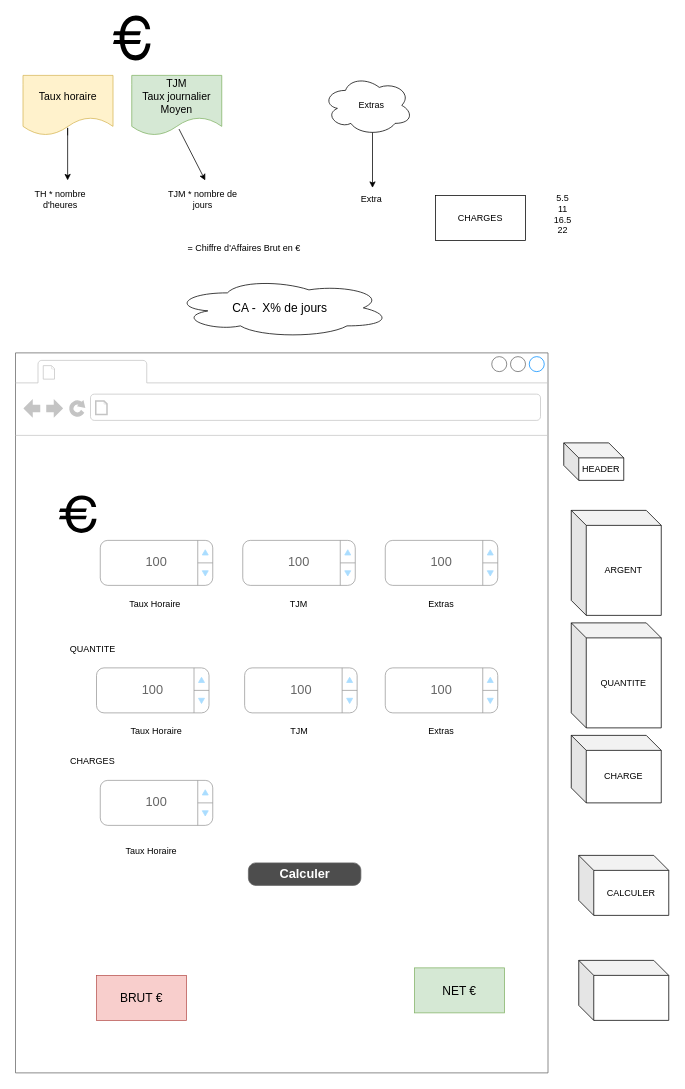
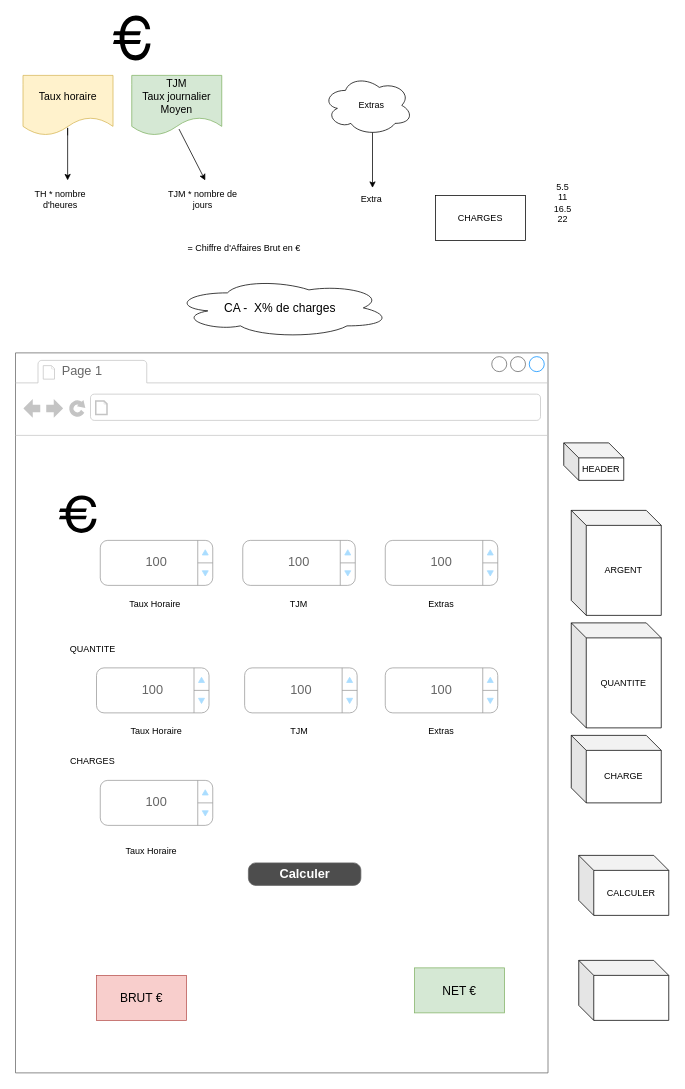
node "5.5 11 16.5 22": moved (563, 214) -> (563, 203)
node "CA - X% de jours": label "CA - X% de jours" -> "CA - X% de charges"
node "Page 1": added
